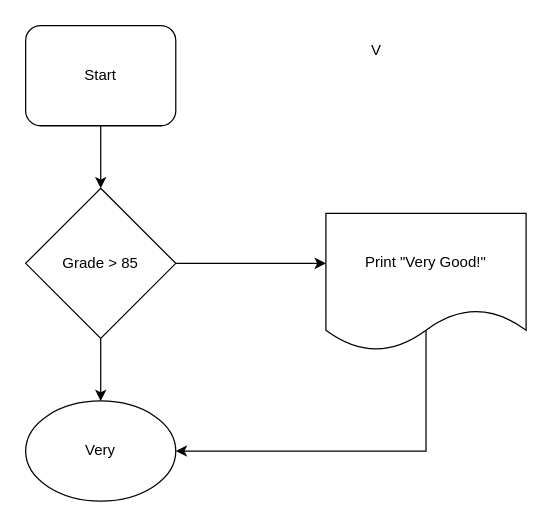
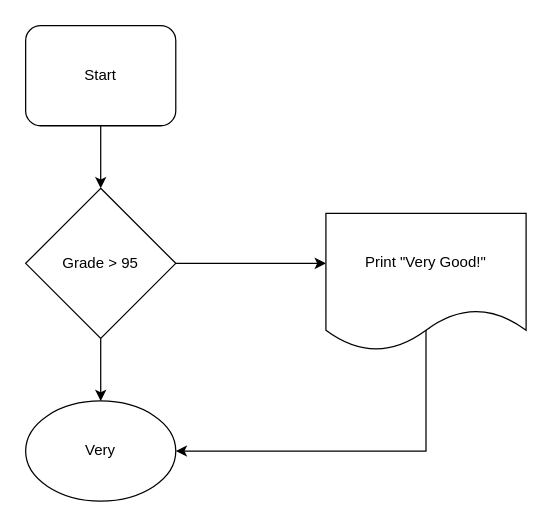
node "V": removed
node "Grade > 85": label "Grade > 85" -> "Grade > 95"
